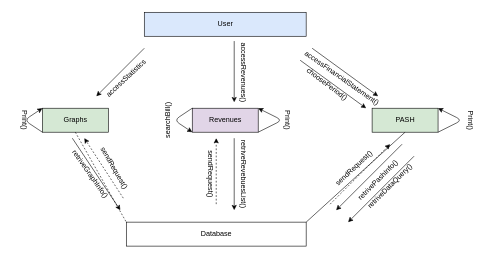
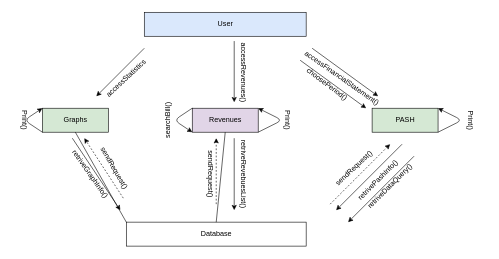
edge "Graphs" -- "Database": style dashed -> solid
edge "Revenues" -- "Database": added
edge "PASH" -- "Database": removed
